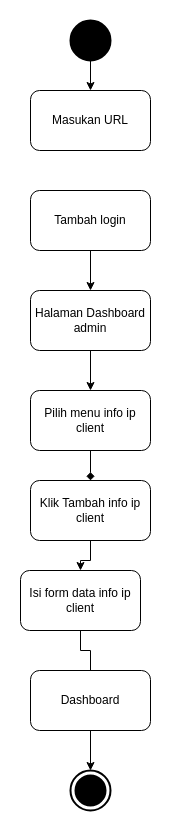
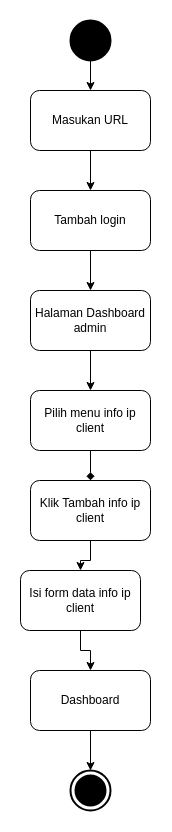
edge "Masukan URL" -> "Tambah login": added
edge "Isi form data info ip client" -- "Dashboard": arrowhead none -> classic
